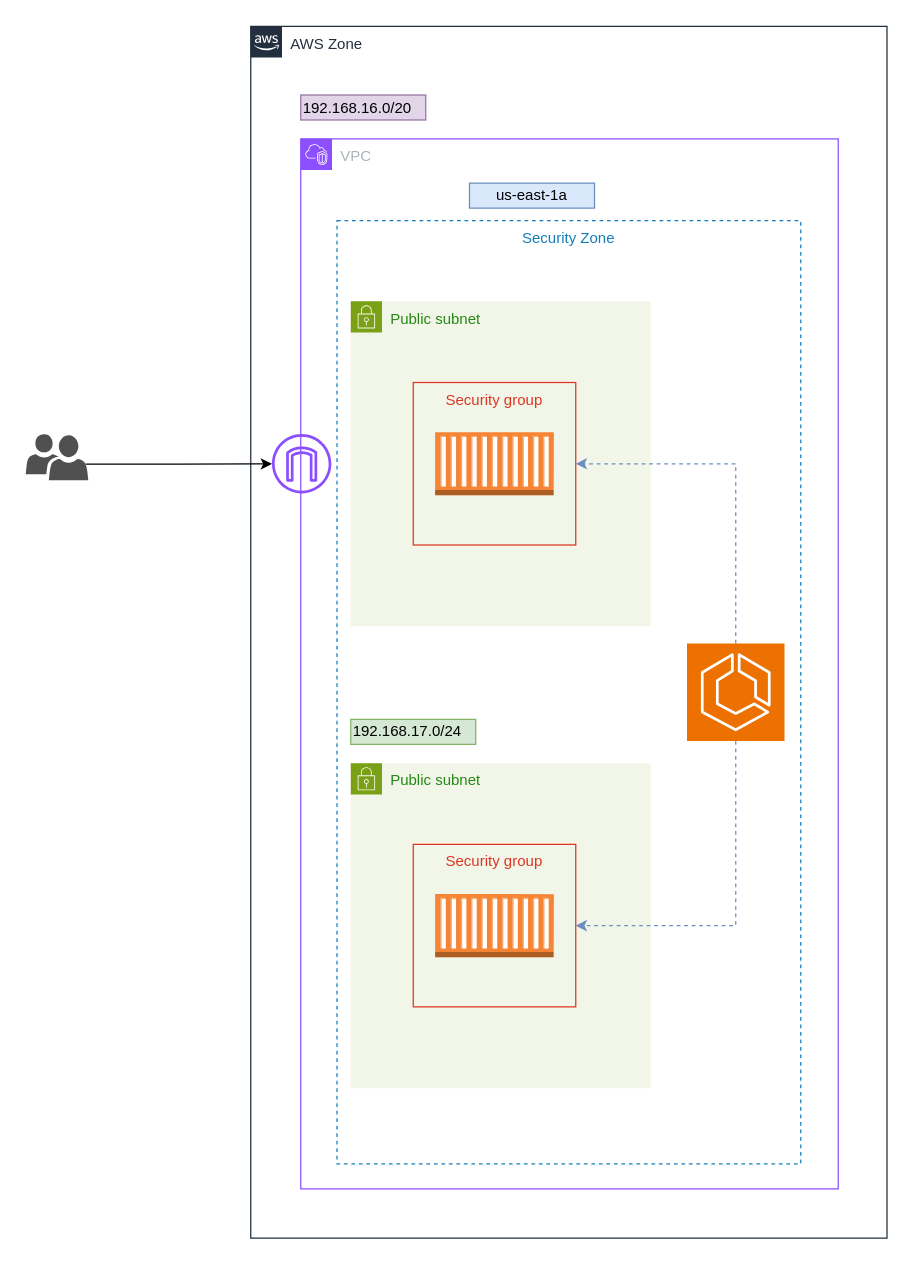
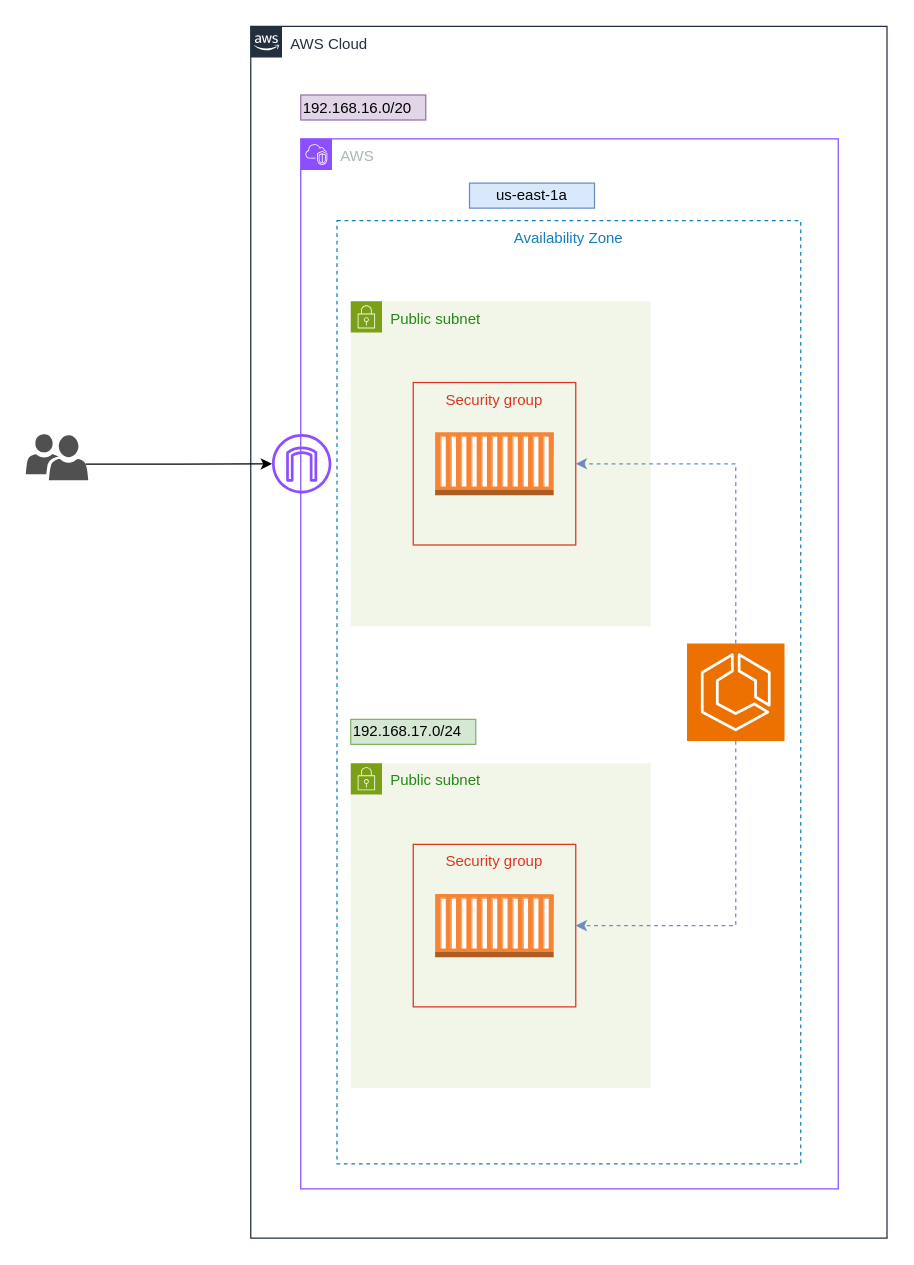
node "AWS Zone": label "AWS Zone" -> "AWS Cloud"
node "VPC": label "VPC" -> "AWS"
node "Security Zone": label "Security Zone" -> "Availability Zone"
